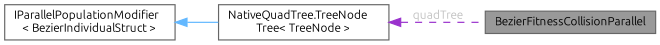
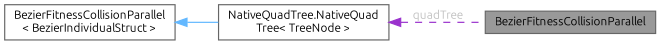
node "IParallelPopulationModifier < BezierIndividualStruct >": label "IParallelPopulationModifier < BezierIndividualStruct >" -> "BezierFitnessCollisionParallel < BezierIndividualStruct >"
node "NativeQuadTree.TreeNode Tree< TreeNode >": label "NativeQuadTree.TreeNode Tree< TreeNode >" -> "NativeQuadTree.NativeQuad Tree< TreeNode >"
